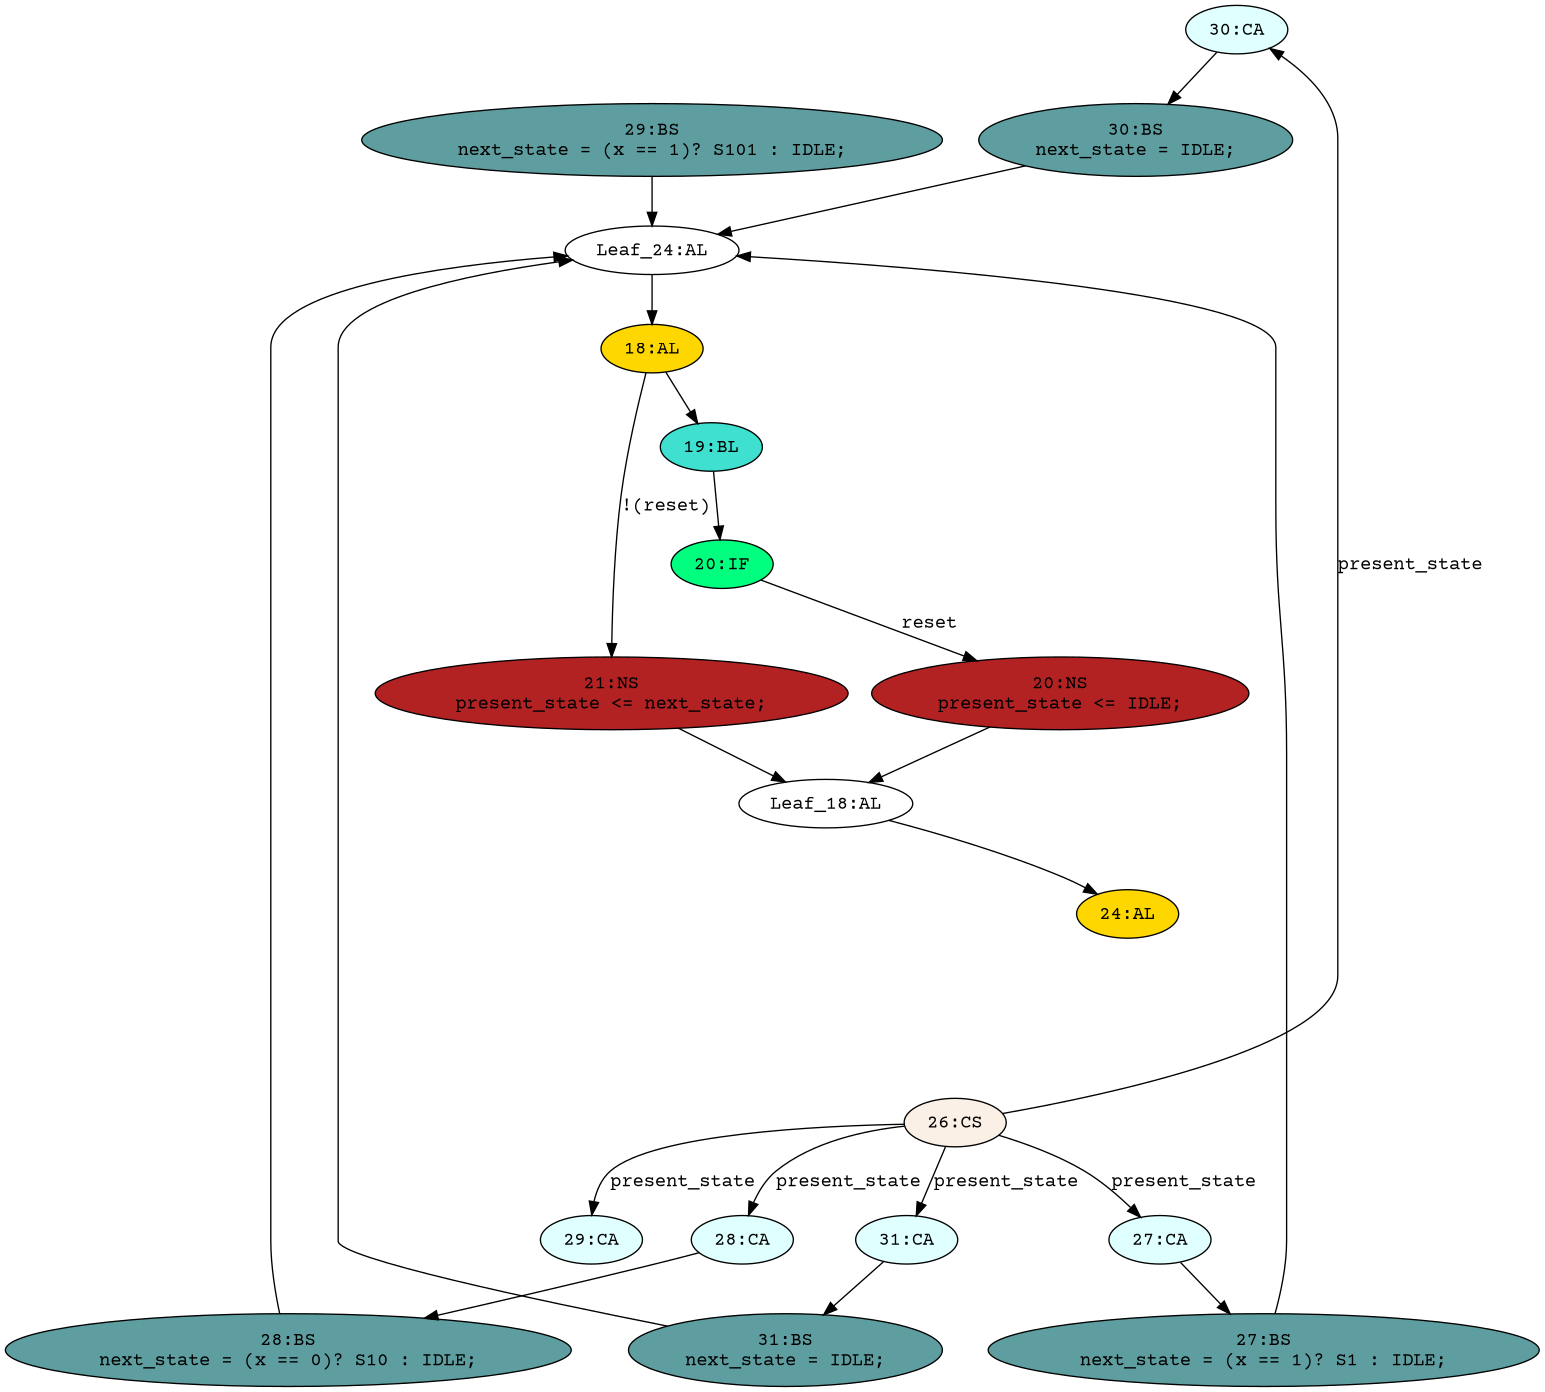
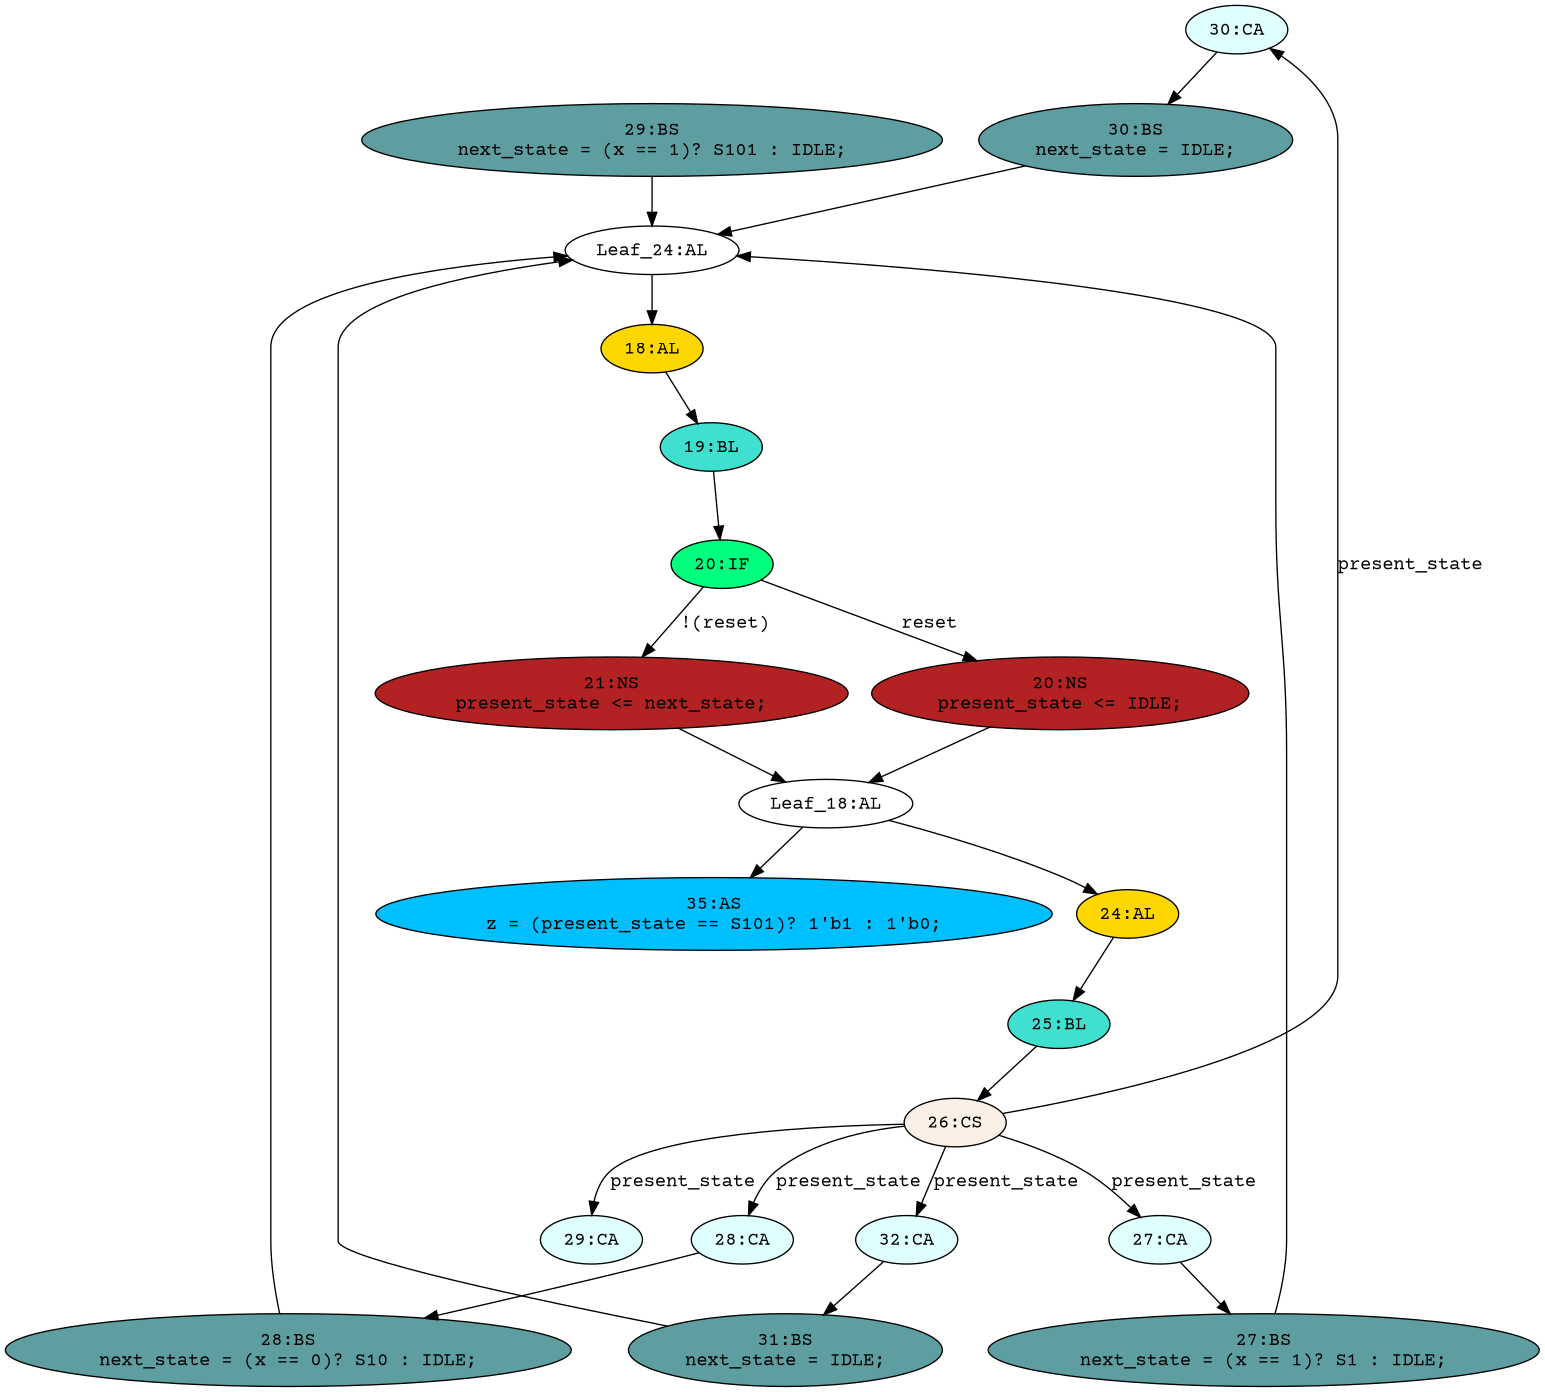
edge "18:AL" -> "21:NS present_state <= next_state;": now "20:IF" -> "21:NS present_state <= next_state;"
node "35:AS z = (present_state == S101)? 1'b1 : 1'b0;": added
node "25:BL": added
node "31:CA": label "31:CA" -> "32:CA"
